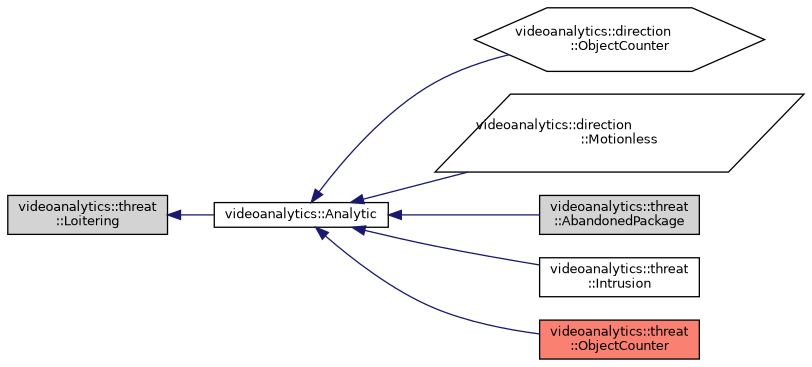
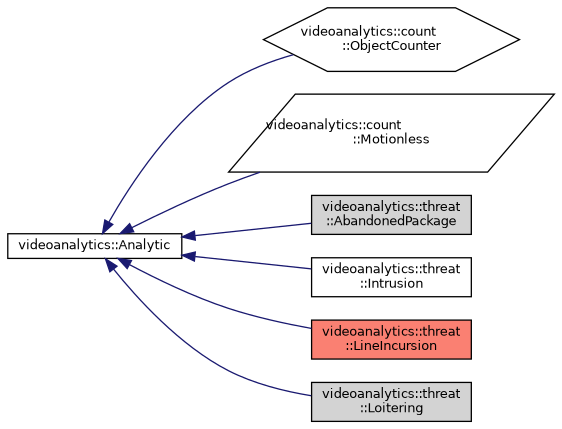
node "videoanalytics::direction ::ObjectCounter": label "videoanalytics::direction ::ObjectCounter" -> "videoanalytics::count ::ObjectCounter"
node "videoanalytics::direction ::Motionless": label "videoanalytics::direction ::Motionless" -> "videoanalytics::count ::Motionless"
edge "videoanalytics::Analytic" -> "videoanalytics::threat ::Loitering": reversed
node "videoanalytics::threat ::ObjectCounter": label "videoanalytics::threat ::ObjectCounter" -> "videoanalytics::threat ::LineIncursion"
